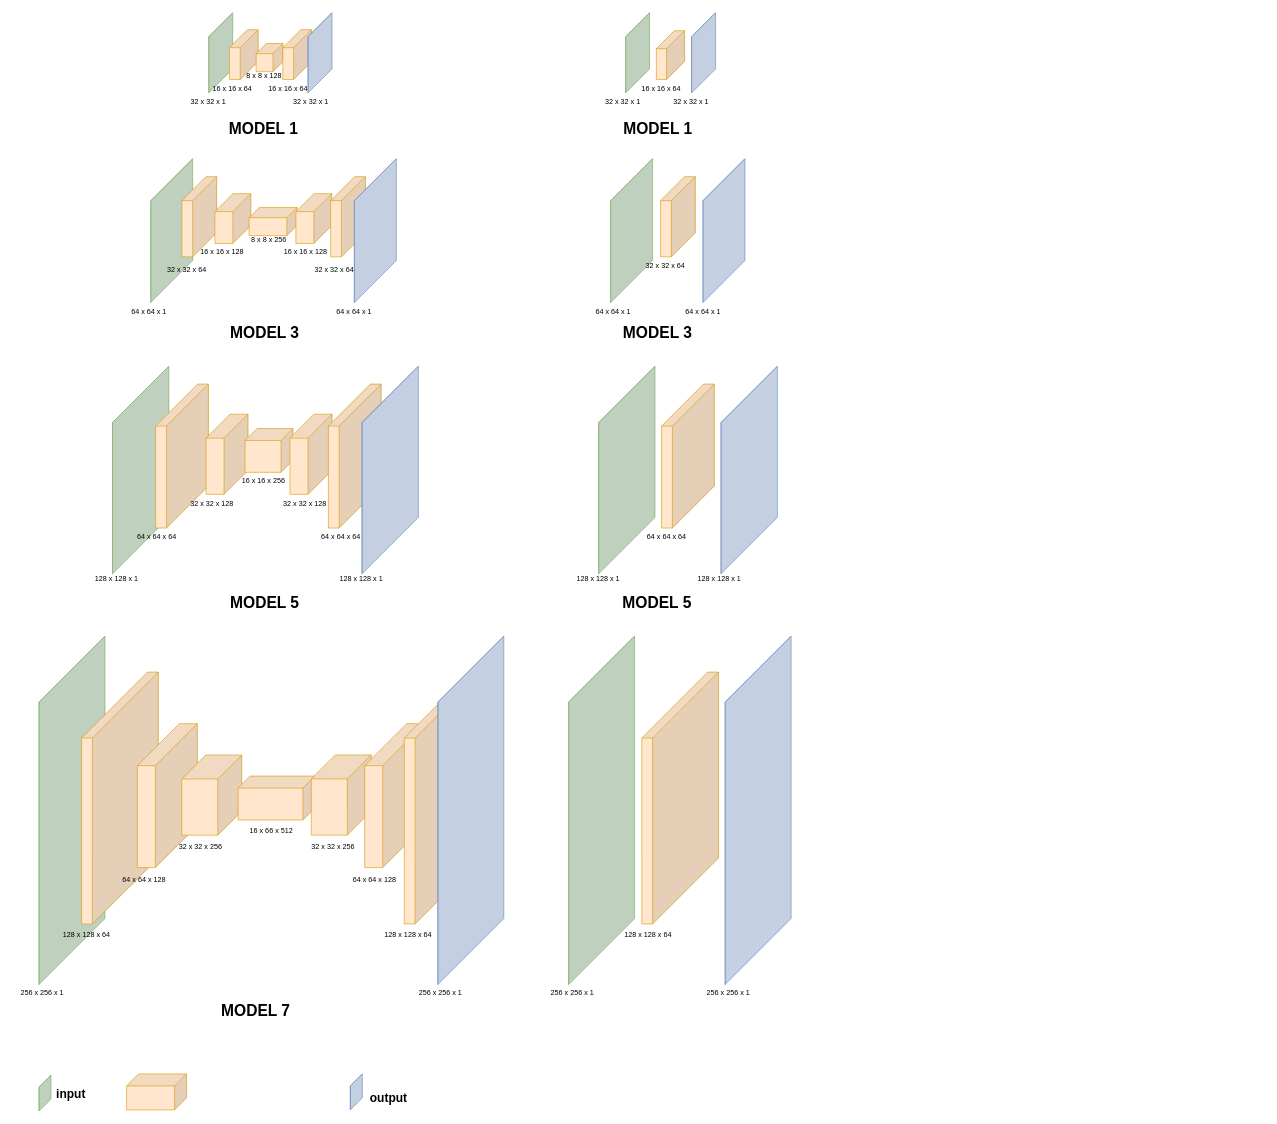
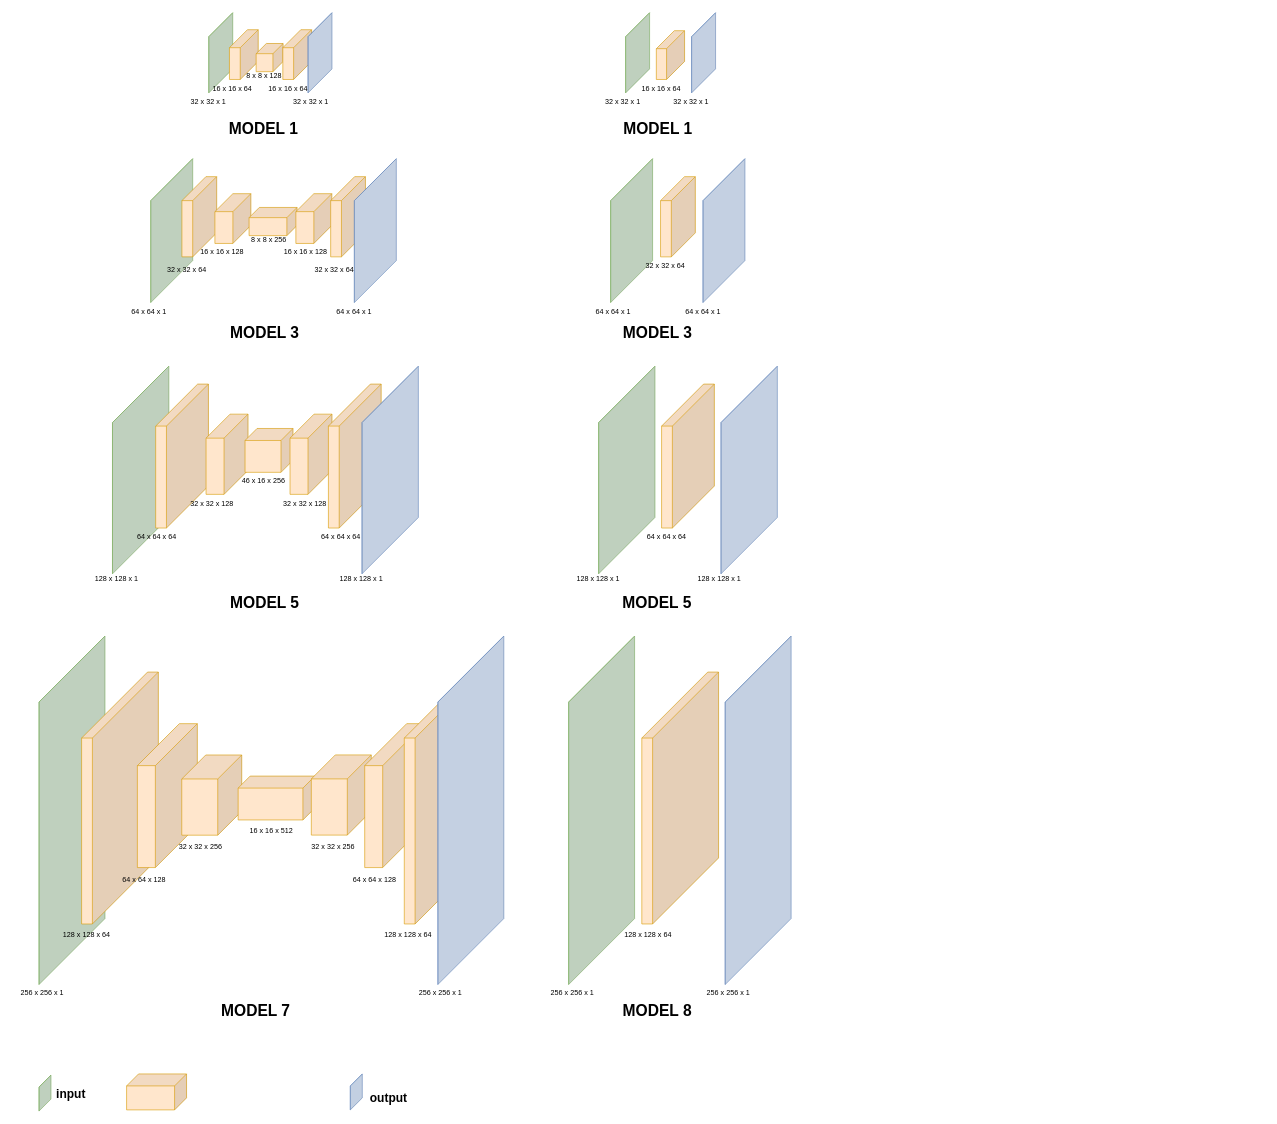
node "16 x 16 x 256": label "16 x 16 x 256" -> "46 x 16 x 256"
node "16 x 66 x 512": label "16 x 66 x 512" -> "16 x 16 x 512"
node "MODEL 8": added
